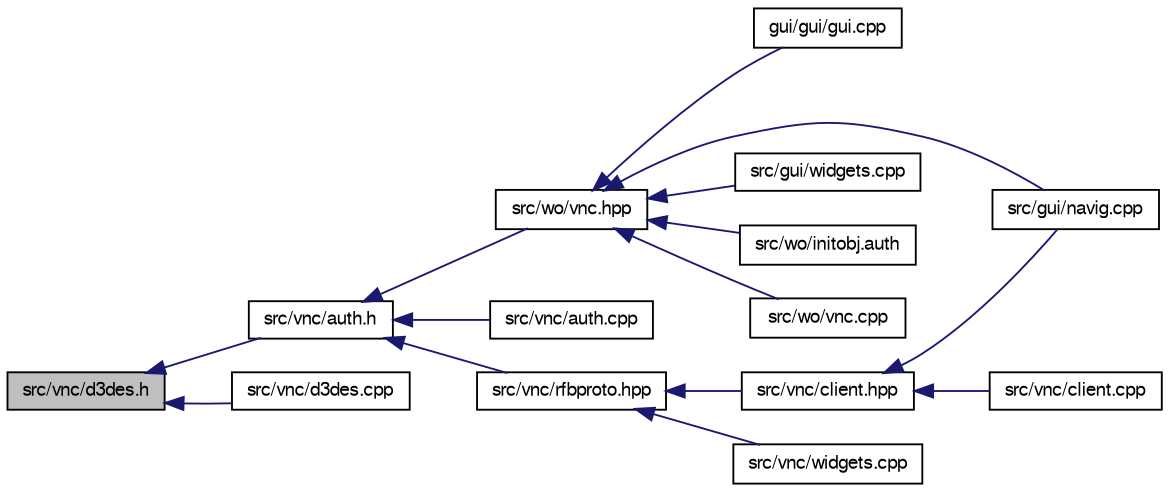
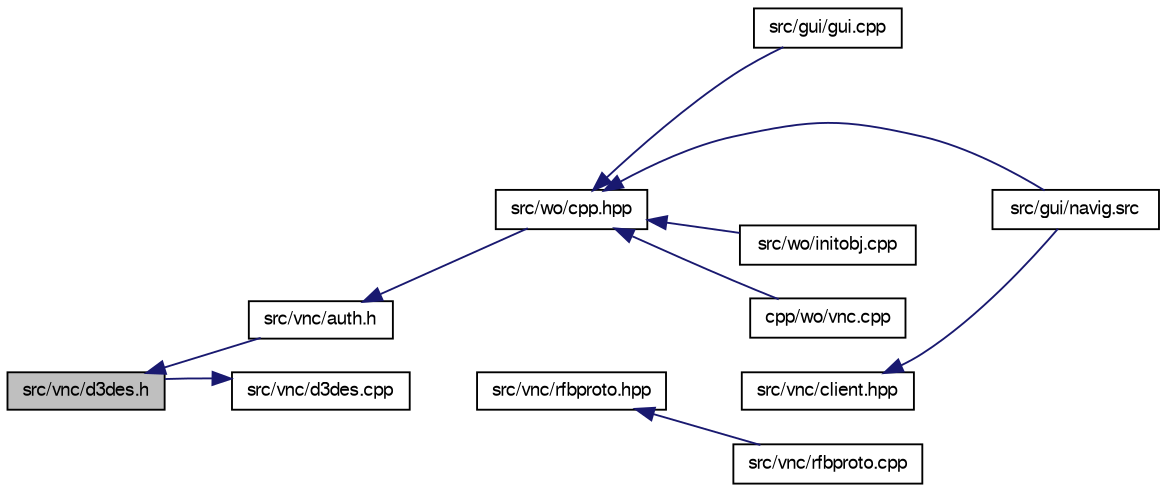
node "gui/gui/gui.cpp": label "gui/gui/gui.cpp" -> "src/gui/gui.cpp"
node "src/gui/widgets.cpp": removed
node "src/wo/vnc.hpp": label "src/wo/vnc.hpp" -> "src/wo/cpp.hpp"
node "src/gui/navig.cpp": label "src/gui/navig.cpp" -> "src/gui/navig.src"
node "src/wo/initobj.auth": label "src/wo/initobj.auth" -> "src/wo/initobj.cpp"
node "src/wo/vnc.cpp": label "src/wo/vnc.cpp" -> "cpp/wo/vnc.cpp"
node "src/vnc/auth.cpp": removed
edge "src/vnc/rfbproto.hpp" -> "src/vnc/auth.h": removed
edge "src/vnc/client.hpp" -> "src/vnc/rfbproto.hpp": removed
node "src/vnc/client.cpp": removed
edge "src/vnc/d3des.cpp" -> "src/vnc/d3des.h": reversed
node "src/vnc/widgets.cpp": label "src/vnc/widgets.cpp" -> "src/vnc/rfbproto.cpp"
